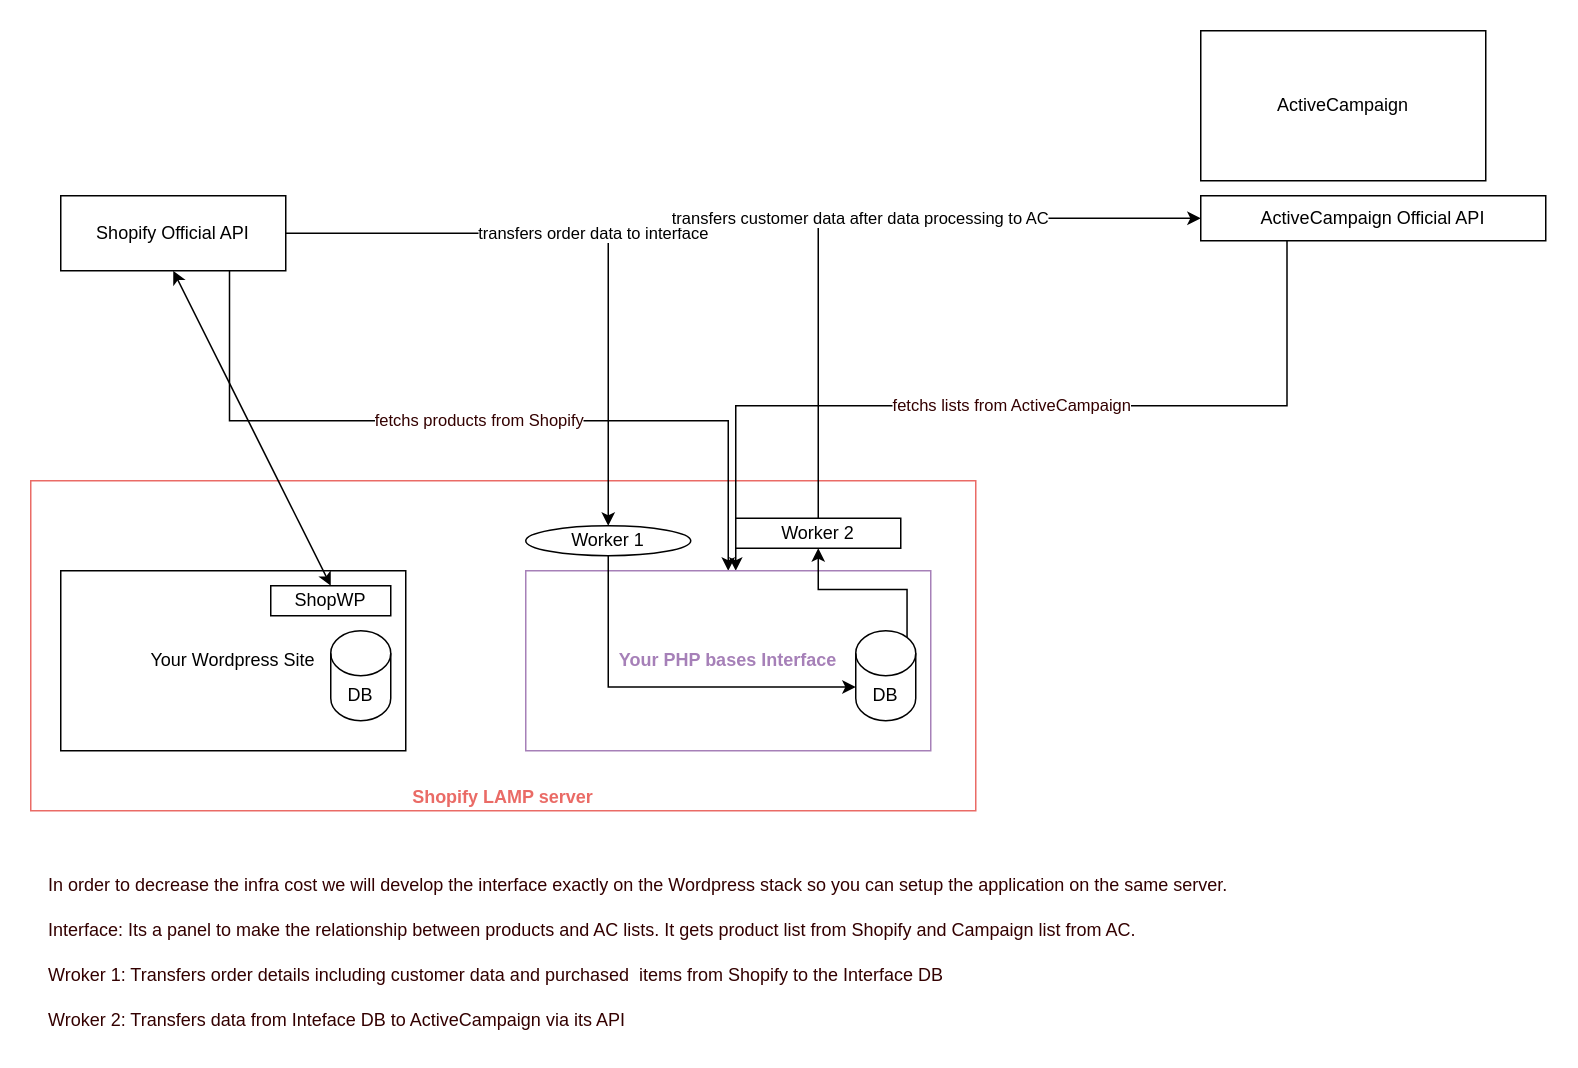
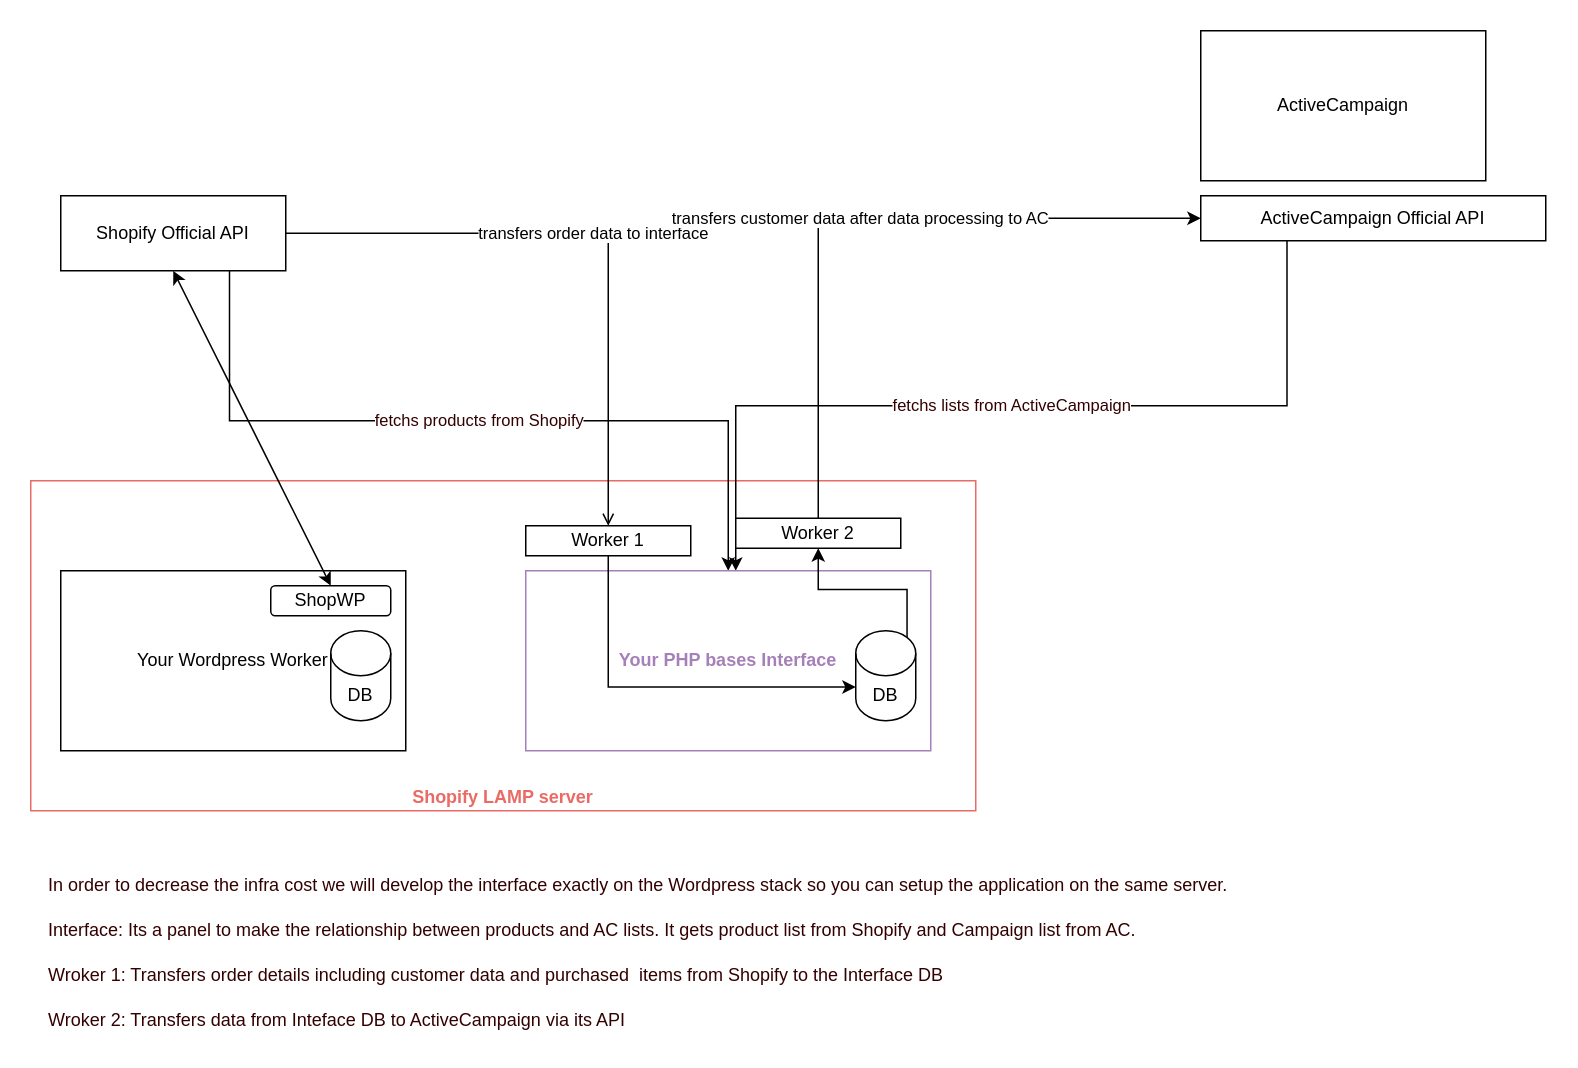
edge "Shopify Official API" -> "Worker 1": arrowhead classic -> open
node "Worker 1": shape ellipse -> rectangle
node "ShopWP": shape rectangle -> rounded rectangle
node "Your Wordpress Site": label "Your Wordpress Site" -> "Your Wordpress Worker"
